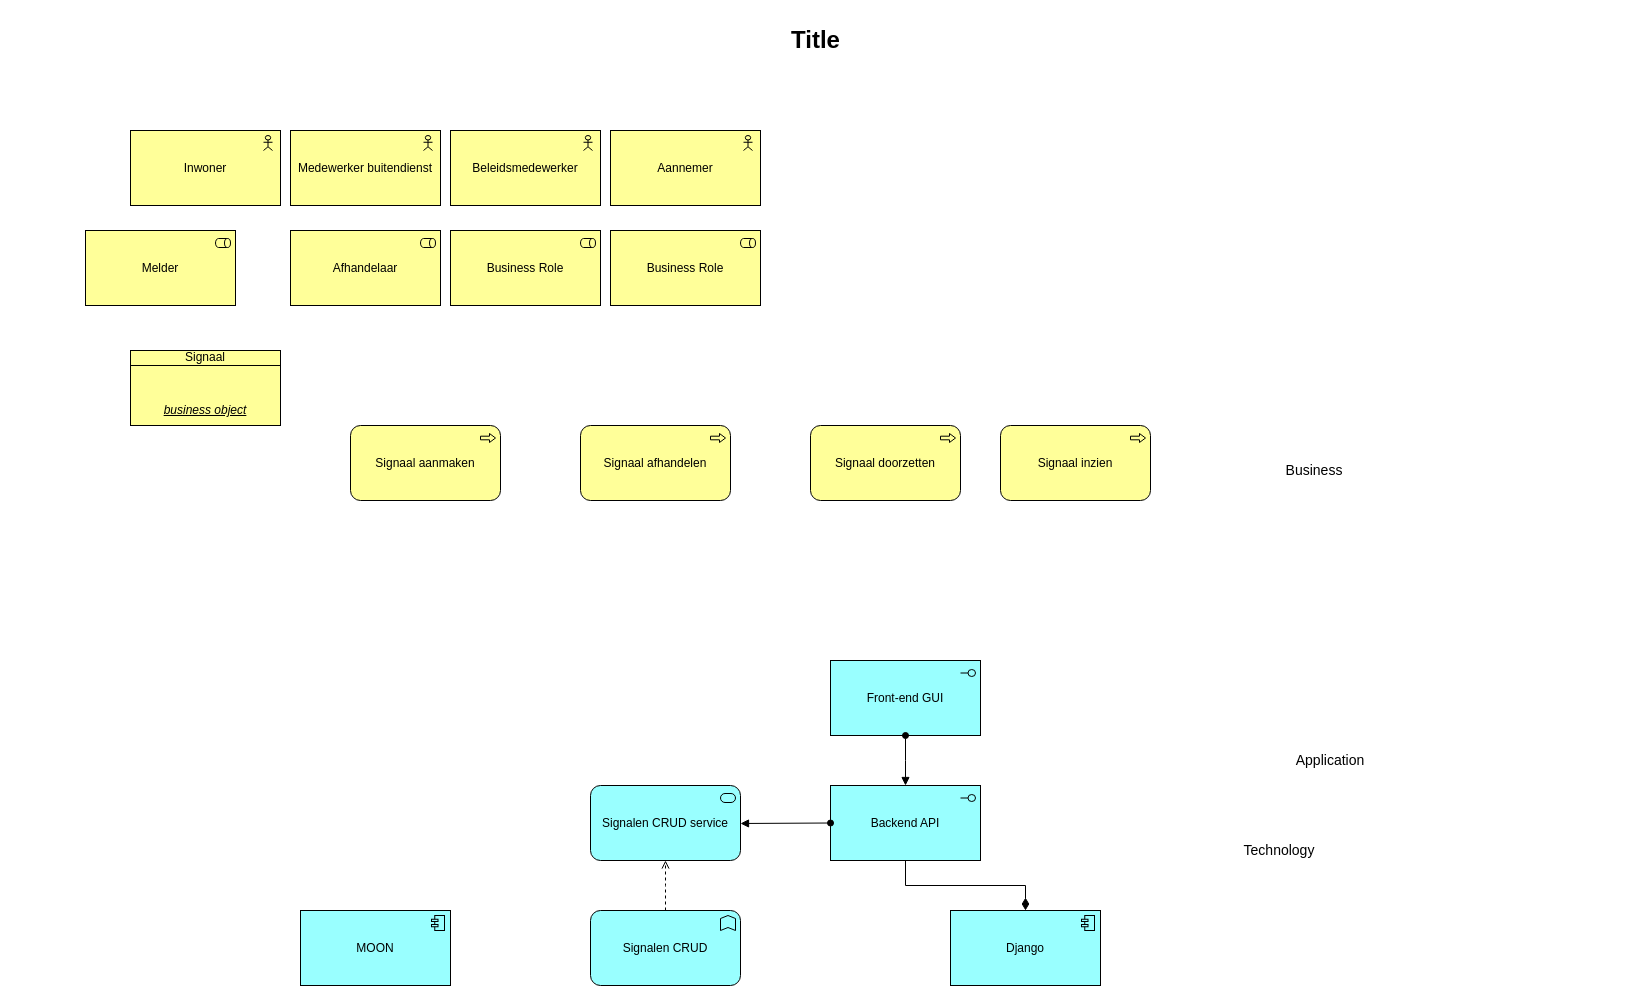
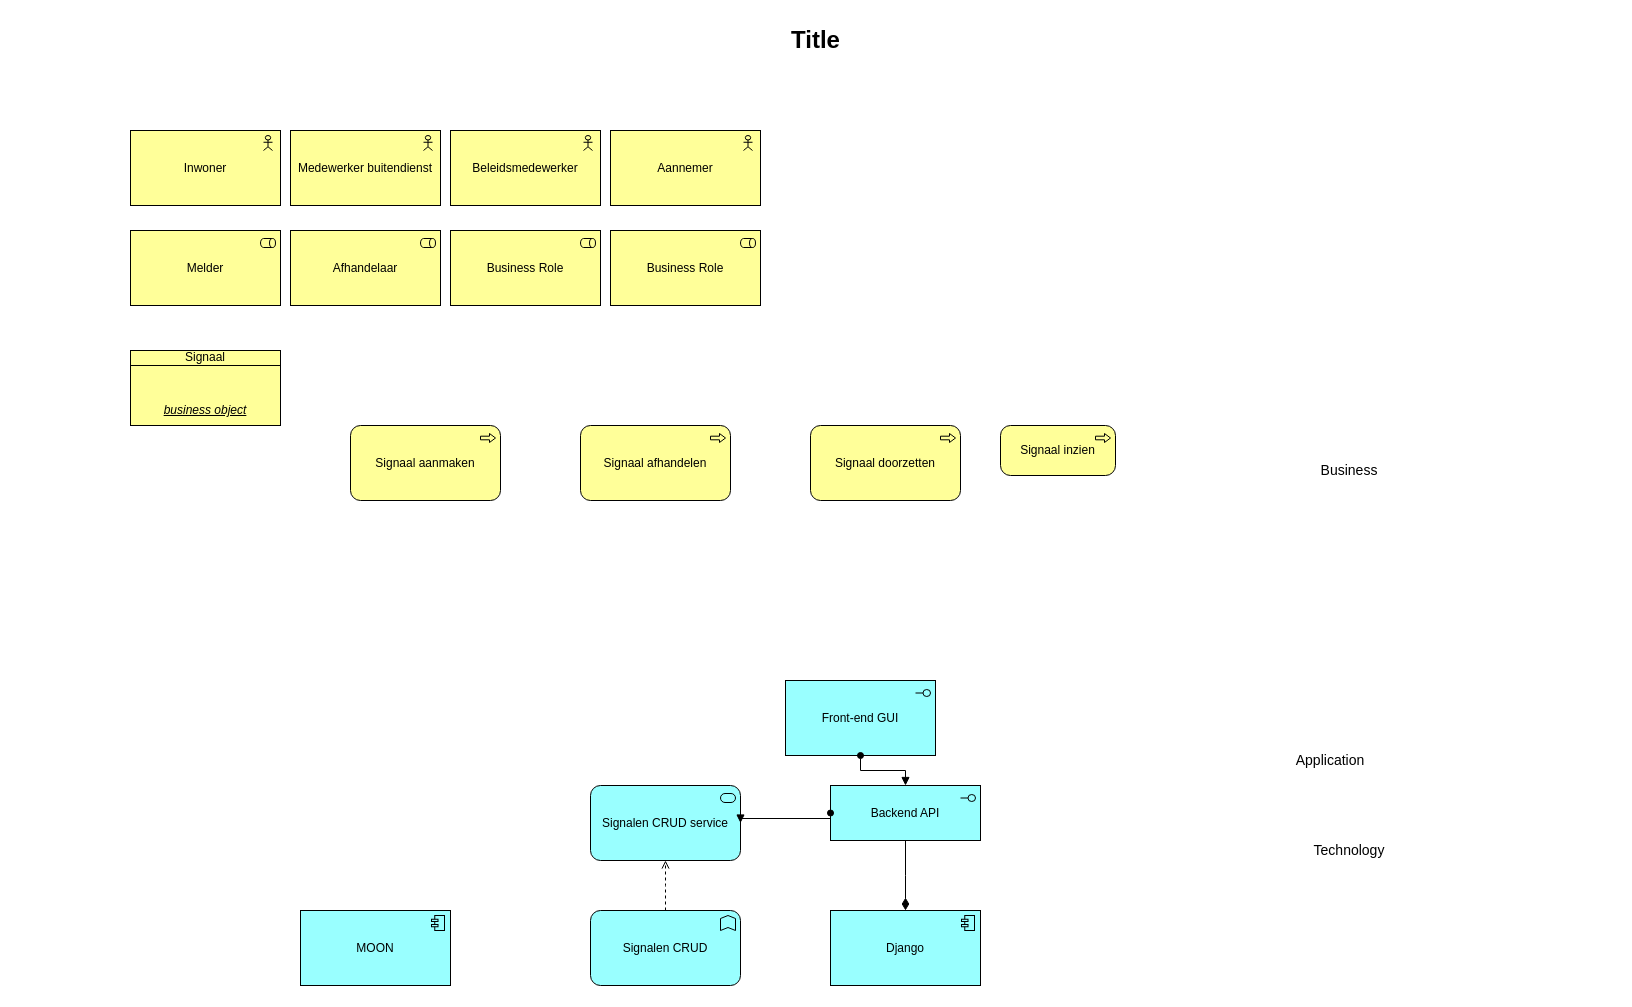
node "Melder": moved (161, 268) -> (206, 268)
node "Signaal inzien": size 150x75 -> 115x50
node "Business": moved (1315, 471) -> (1350, 471)
node "Front-end GUI": moved (906, 698) -> (861, 718)
node "Backend API": size 150x75 -> 150x55
node "Technology": moved (1280, 851) -> (1350, 851)
node "Django": moved (1026, 948) -> (906, 948)
